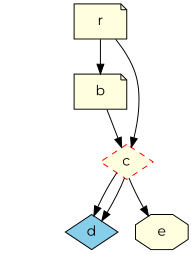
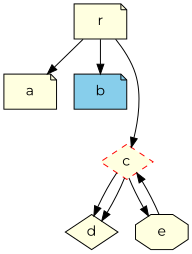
node "a": added
node "b": fillcolor lightyellow -> skyblue
edge "b" -> "c": now "e" -> "c"
node "d": fillcolor skyblue -> lightyellow
